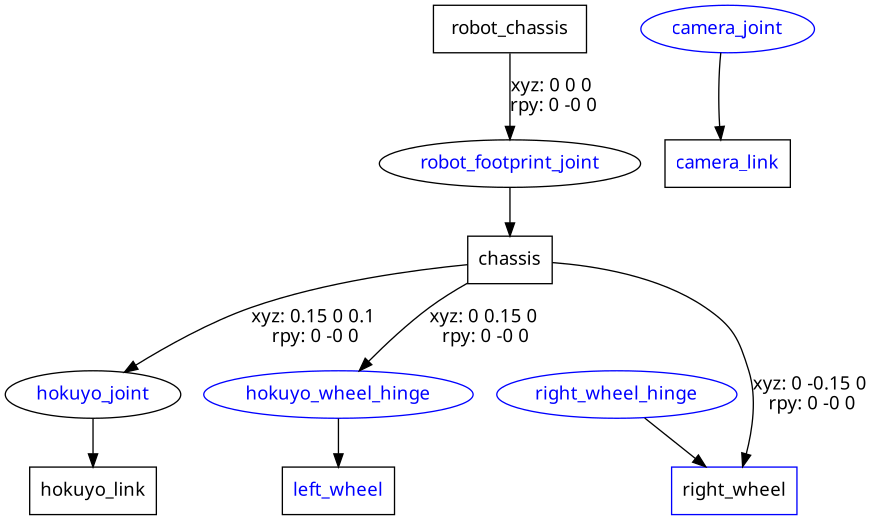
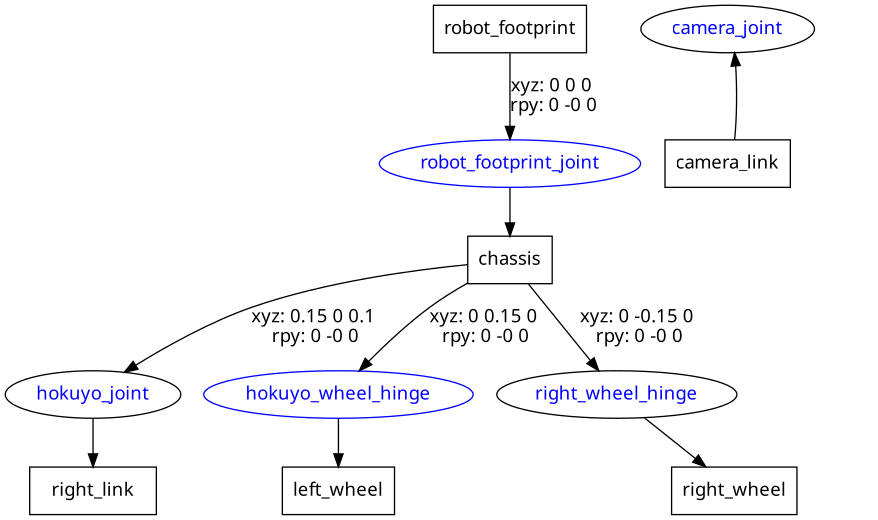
node "robot_chassis": label "robot_chassis" -> "robot_footprint"
node "camera_joint": color blue -> black
edge "camera_joint" -> "camera_link": reversed
node "robot_footprint_joint": color black -> blue
node "camera_link": fontcolor blue -> black
edge "chassis" -> "right_wheel": now "chassis" -> "right_wheel_hinge"
node "right_wheel_hinge": color blue -> black
node "hokuyo_link": label "hokuyo_link" -> "right_link"
node "left_wheel": fontcolor blue -> black
node "right_wheel": color blue -> black
